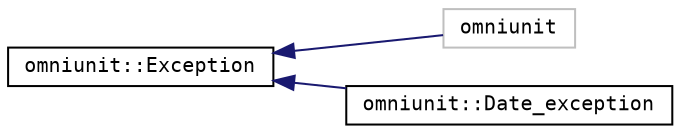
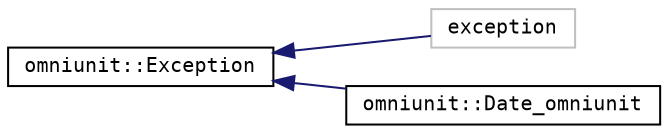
node "omniunit": label "omniunit" -> "exception"
node "omniunit::Date_exception": label "omniunit::Date_exception" -> "omniunit::Date_omniunit"
